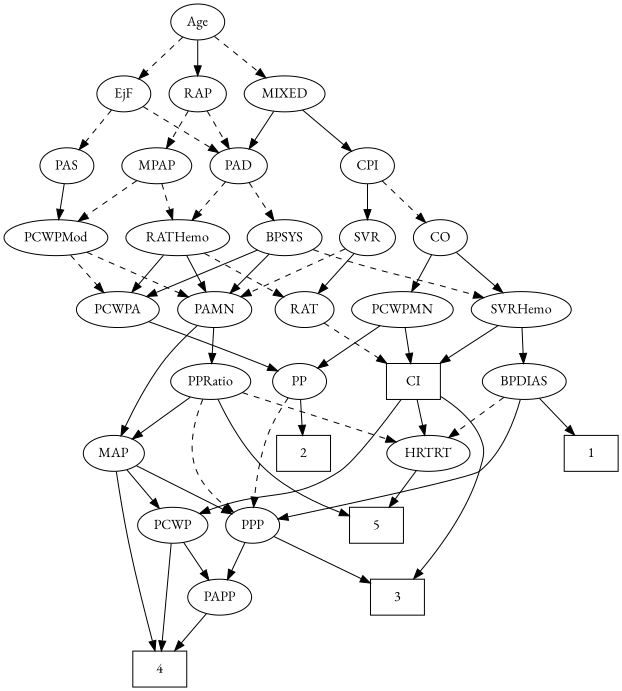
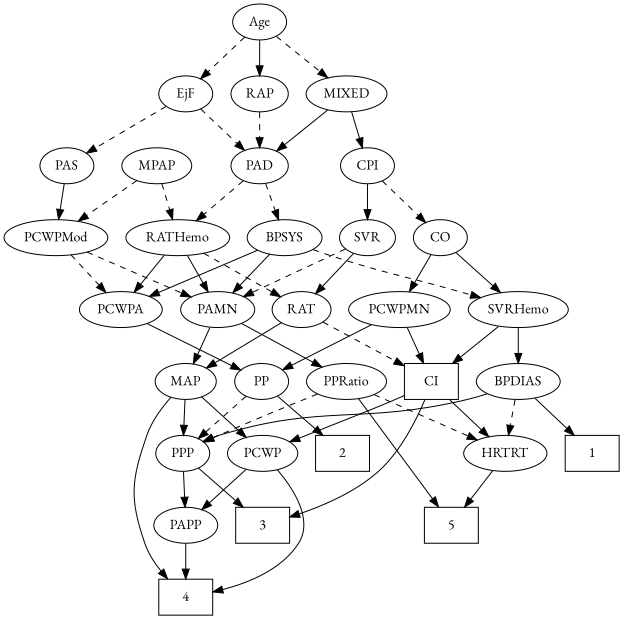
edge "RAP" -> "MPAP": removed
edge "PPRatio" -> "MAP": now "RAT" -> "MAP"
